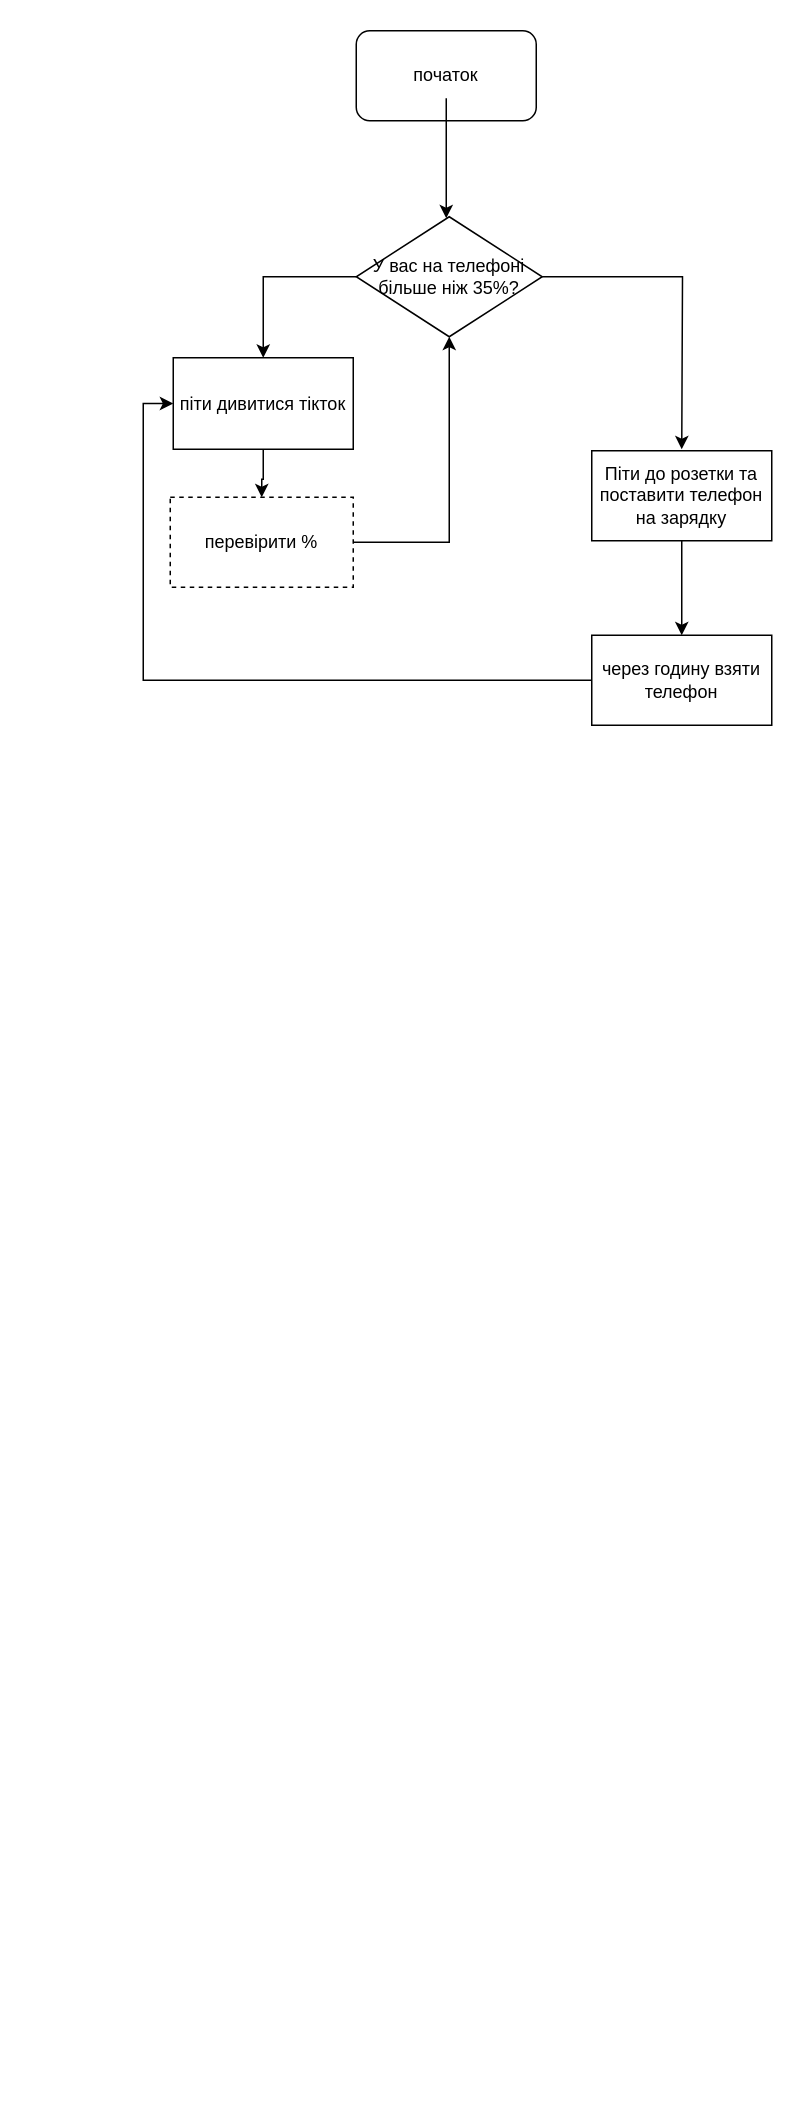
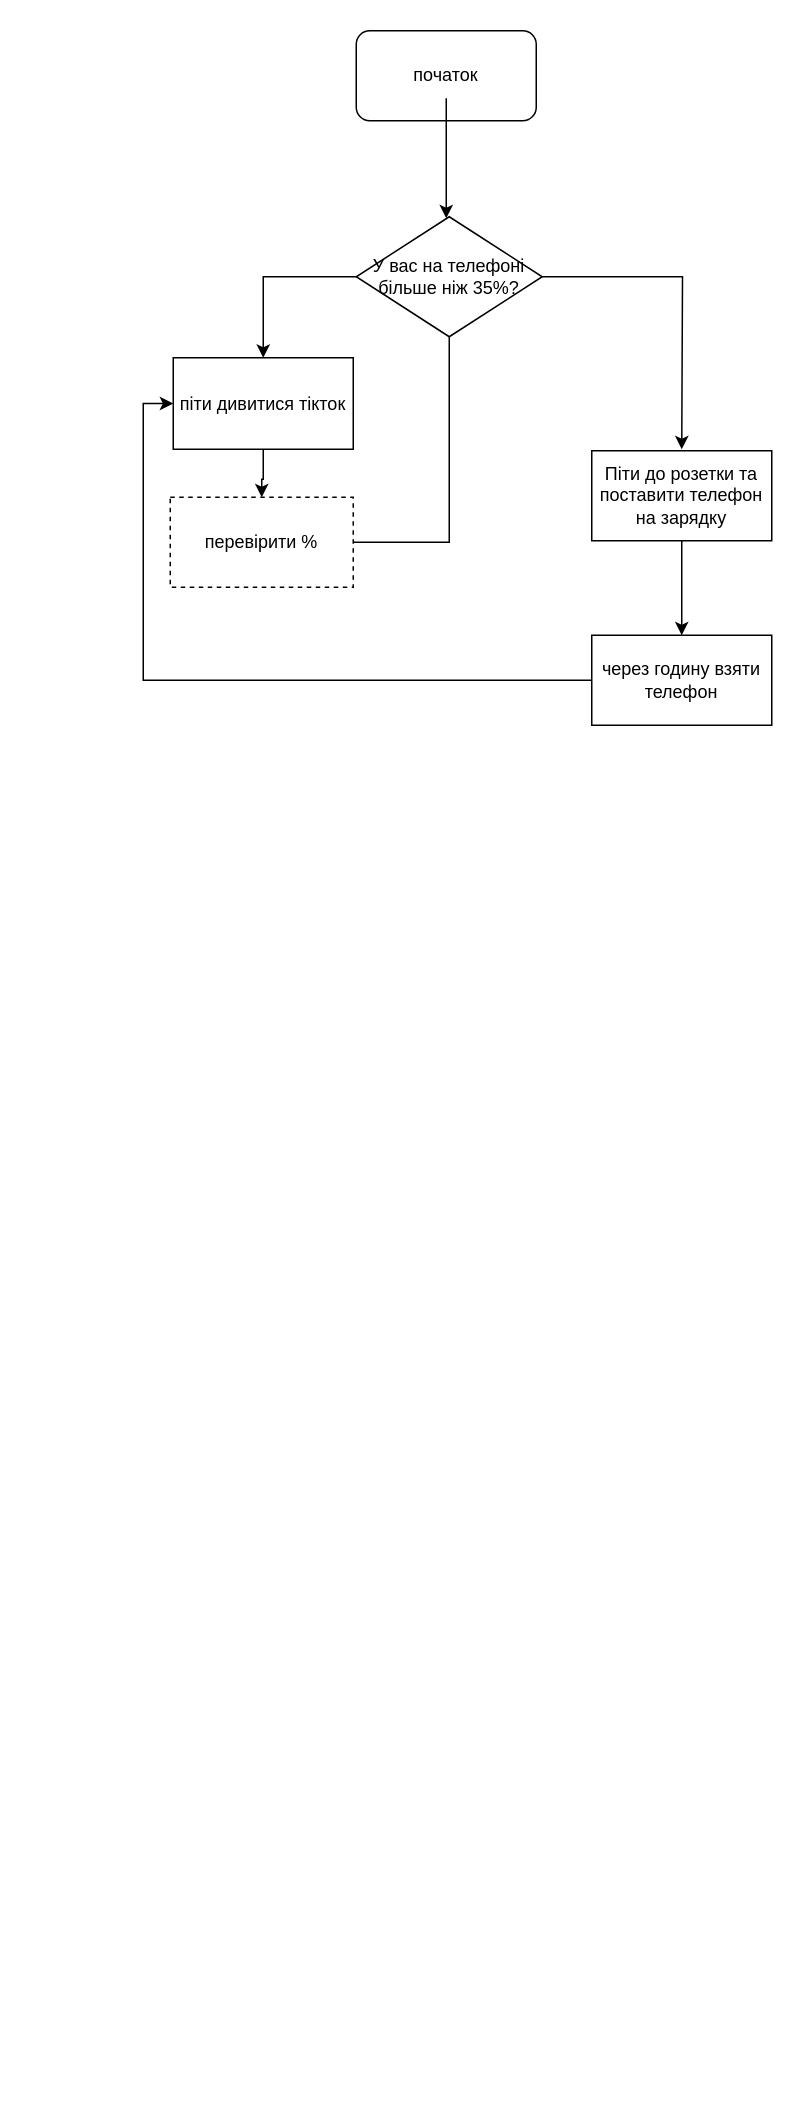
edge "перевірити %" -> "У вас на телефоні більше ніж 35%?": arrowhead classic -> none
